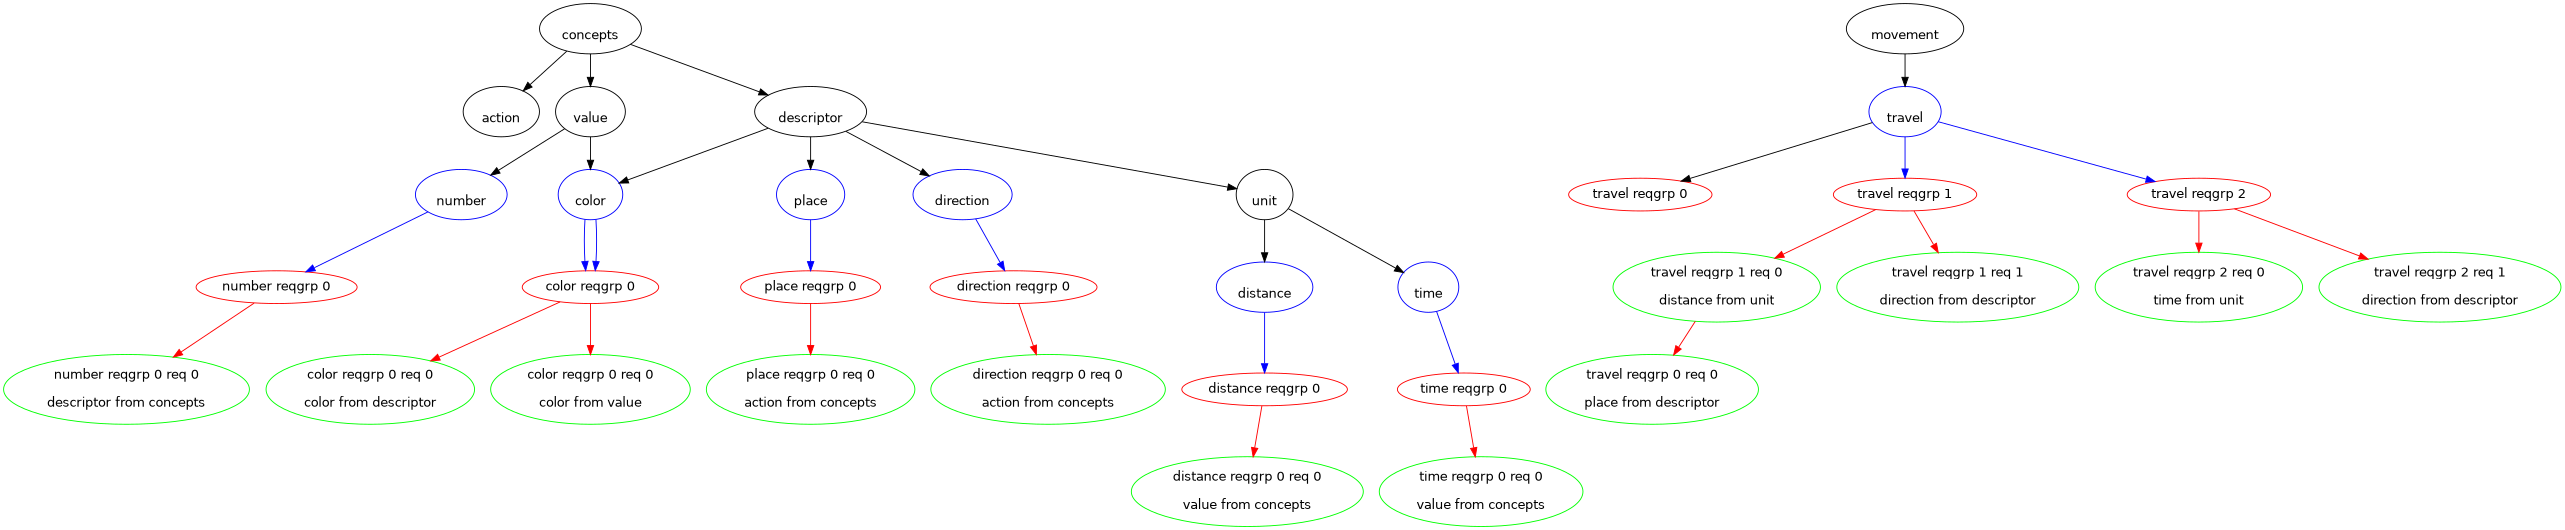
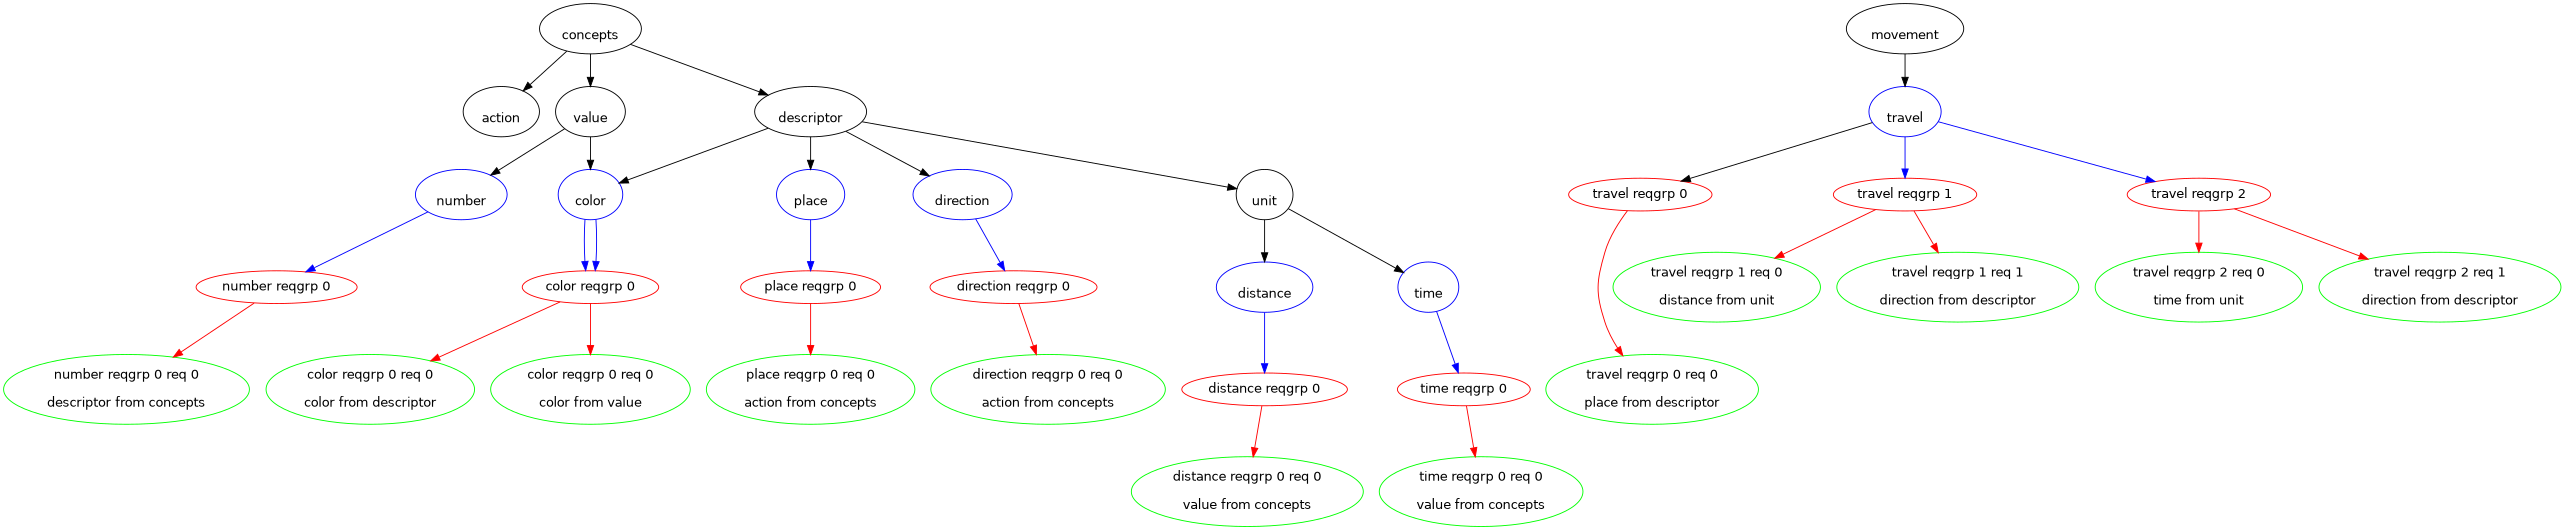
edge "travel reqgrp 1 req 0 distance from unit" -> "travel reqgrp 0 req 0 place from descriptor": now "travel reqgrp 0" -> "travel reqgrp 0 req 0 place from descriptor"
